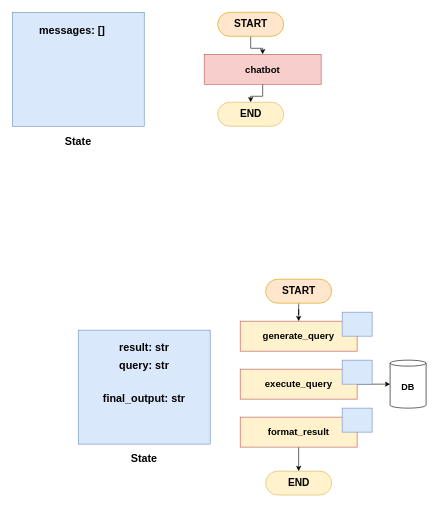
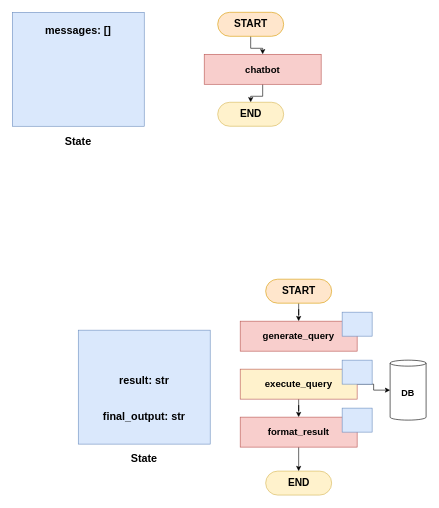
node "messages: []": moved (72, 30) -> (78, 30)
node "generate_query": fillcolor #fff2cc -> #f8cecc
node "result: str": moved (144, 348) -> (144, 381)
node "query: str": removed
node "DB": size 36x48 -> 36x60
node "final_output: str": moved (144, 399) -> (144, 417)
edge "execute_query" -> "format_result": added
node "format_result": fillcolor #fff2cc -> #f8cecc
